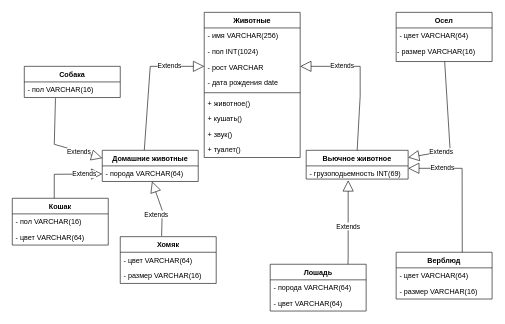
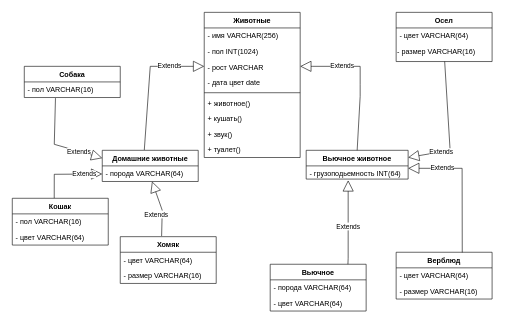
node "- дата рождения date": label "- дата рождения date" -> "- дата цвет date"
node "- грузоподьемность INT(69)": label "- грузоподьемность INT(69)" -> "- грузоподьемность INT(64)"
node "Лошадь": label "Лошадь" -> "Вьючное"
